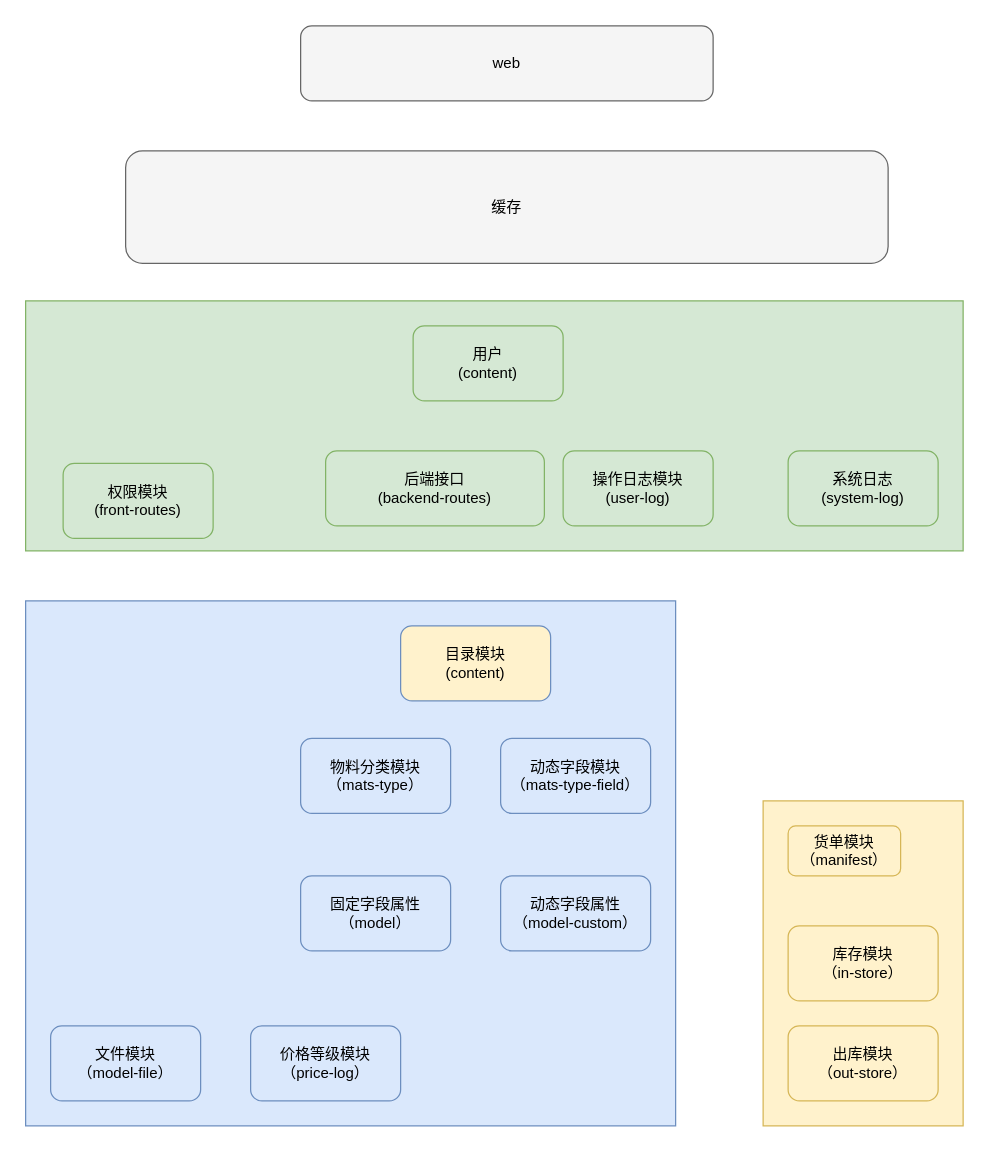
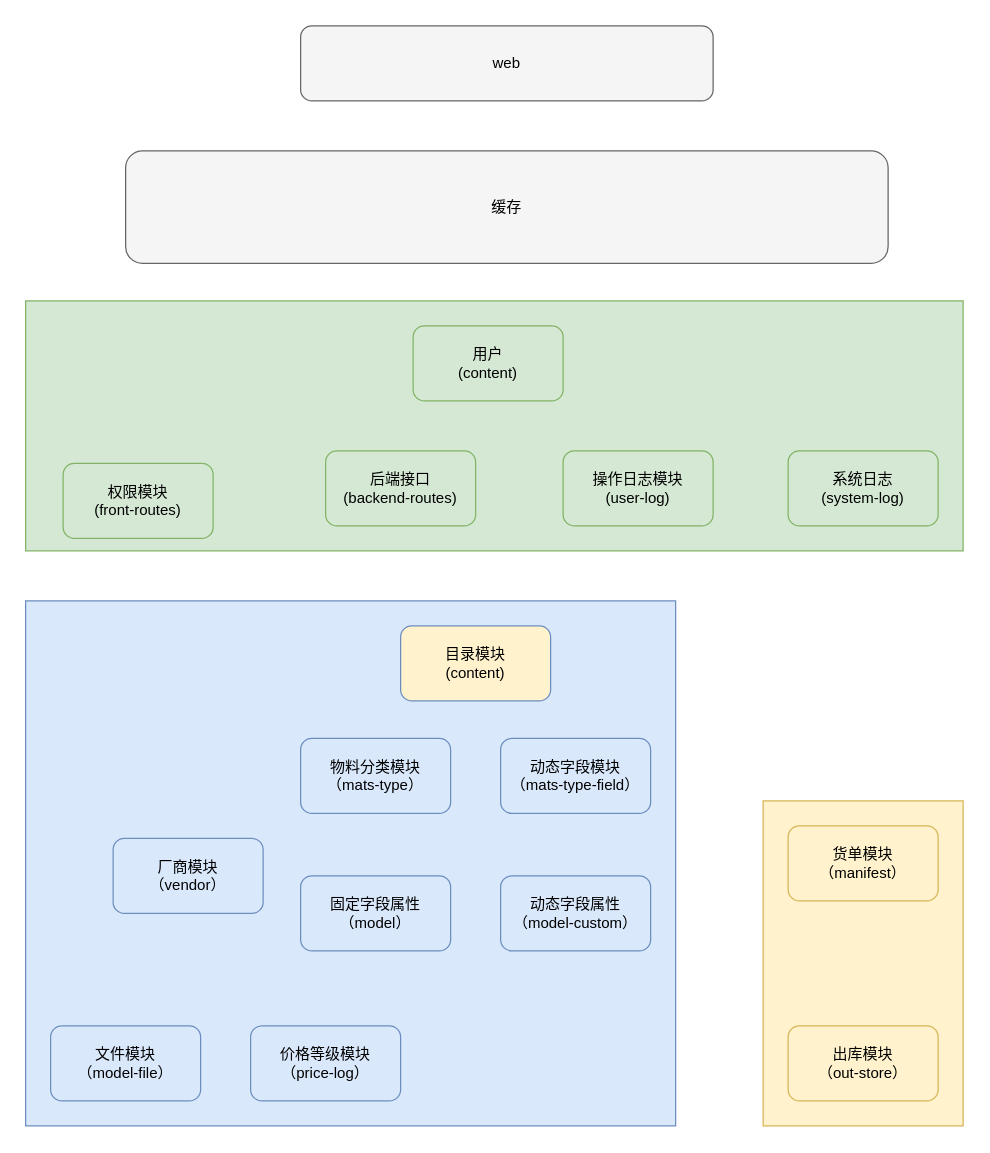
node "后端接口 (backend-routes)": size 219x75 -> 150x75
node "货单模块 （manifest）": size 113x50 -> 150x75
node "厂商模块 （vendor）": added
node "库存模块 （in-store）": removed
